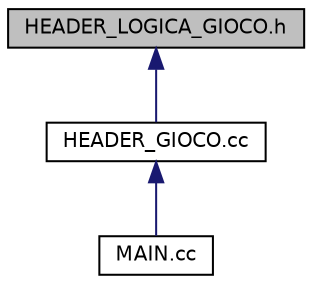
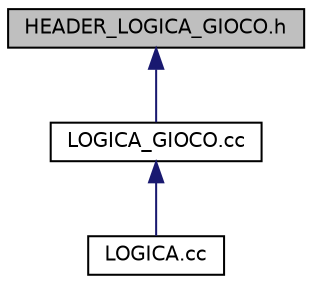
node "HEADER_GIOCO.cc": label "HEADER_GIOCO.cc" -> "LOGICA_GIOCO.cc"
node "MAIN.cc": label "MAIN.cc" -> "LOGICA.cc"
